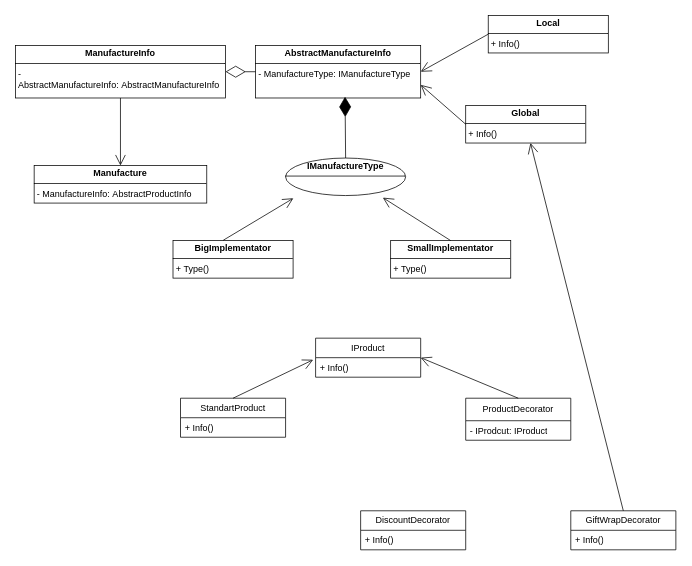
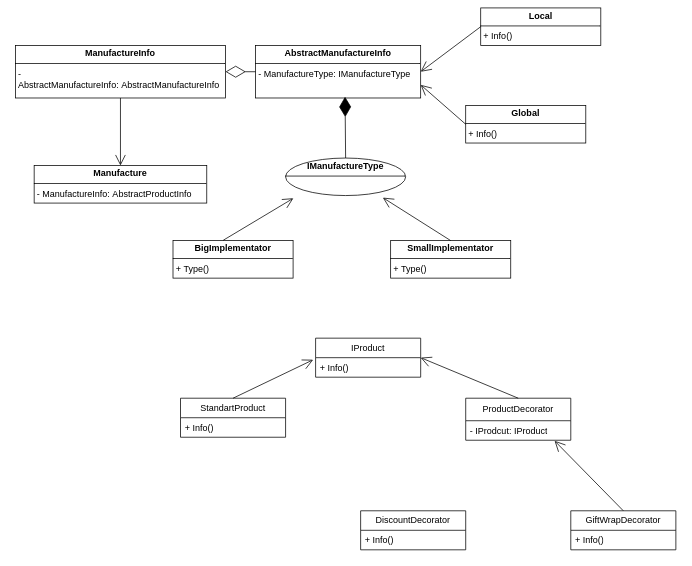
node "Local + Info()": moved (548, 34) -> (540, 27)
edge "GiftWrapDecorator" -> "Global + Info()": now "GiftWrapDecorator" -> "- IProdcut: IProduct"
